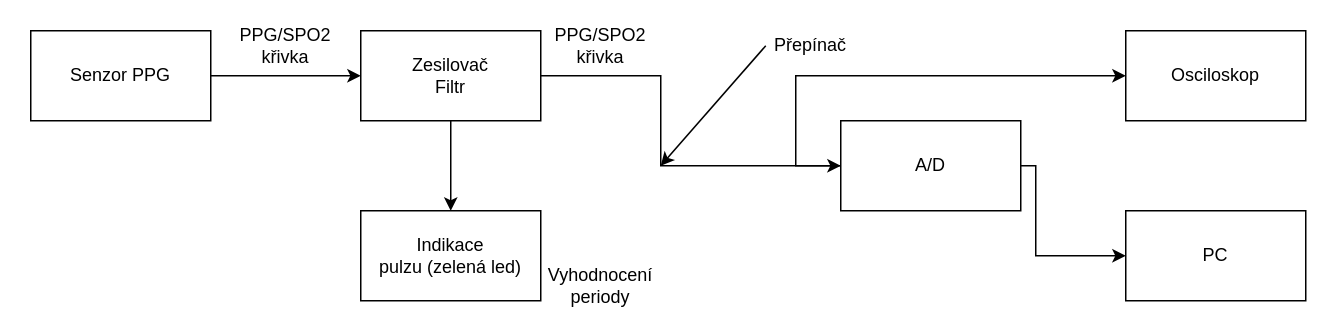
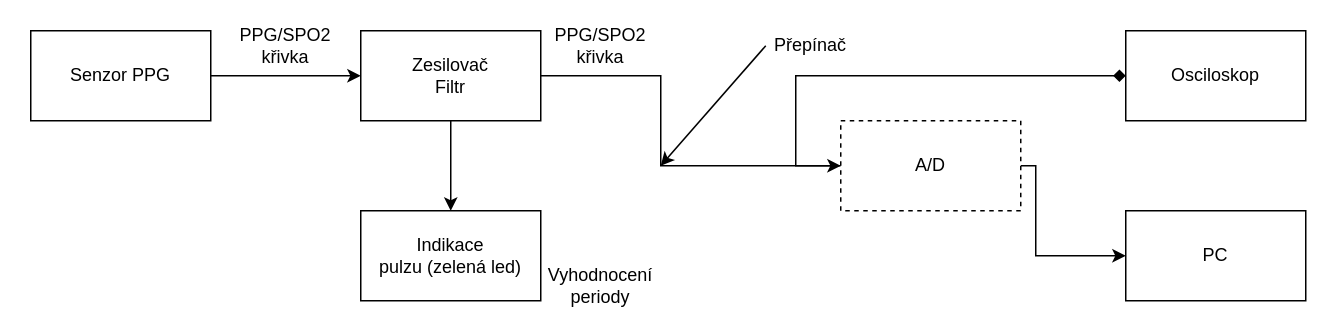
edge "A/D" -> "Osciloskop": arrowhead classic -> diamond
node "A/D": style solid -> dashed
